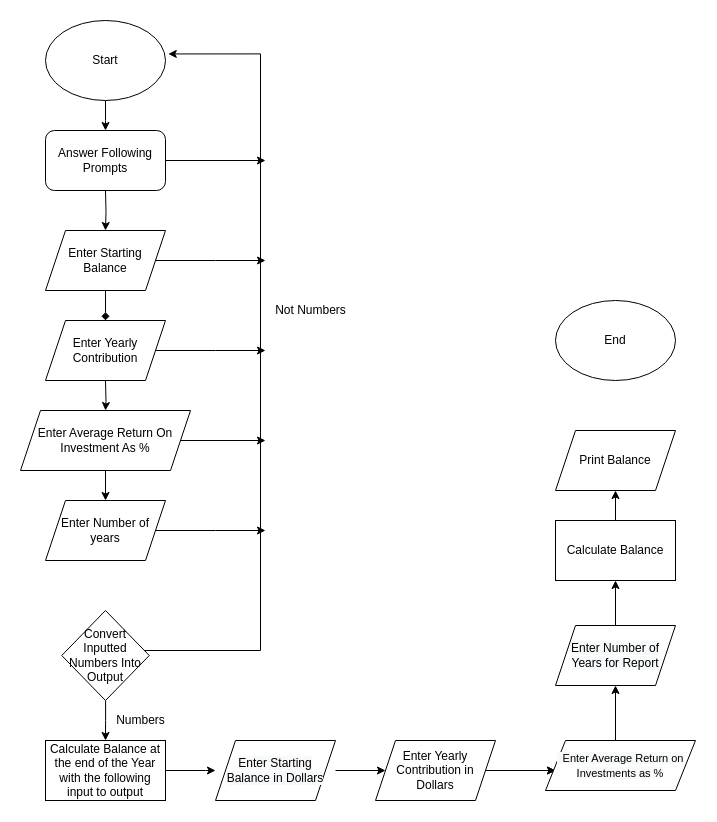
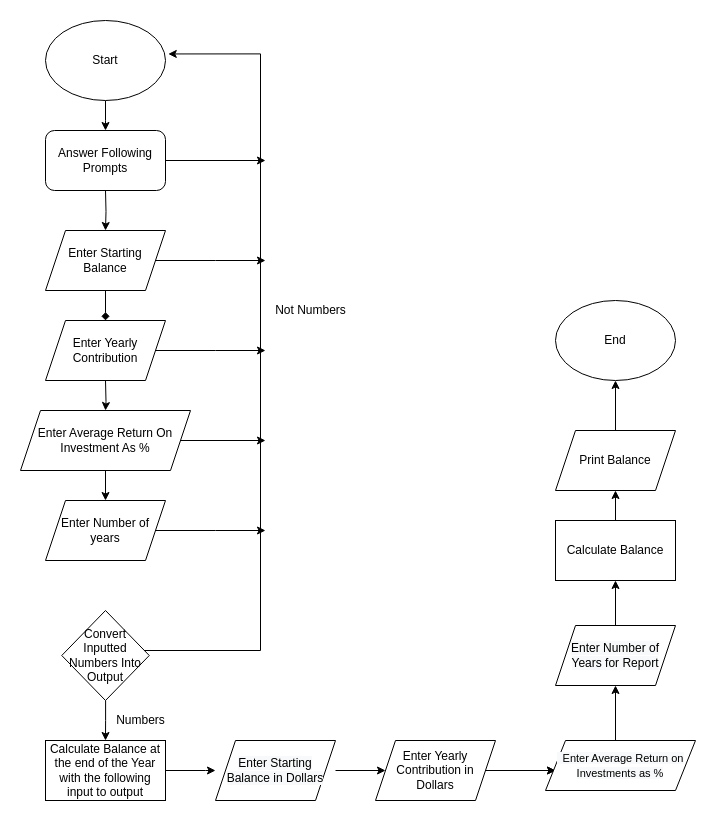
edge "Print Balance" -> "End": added
